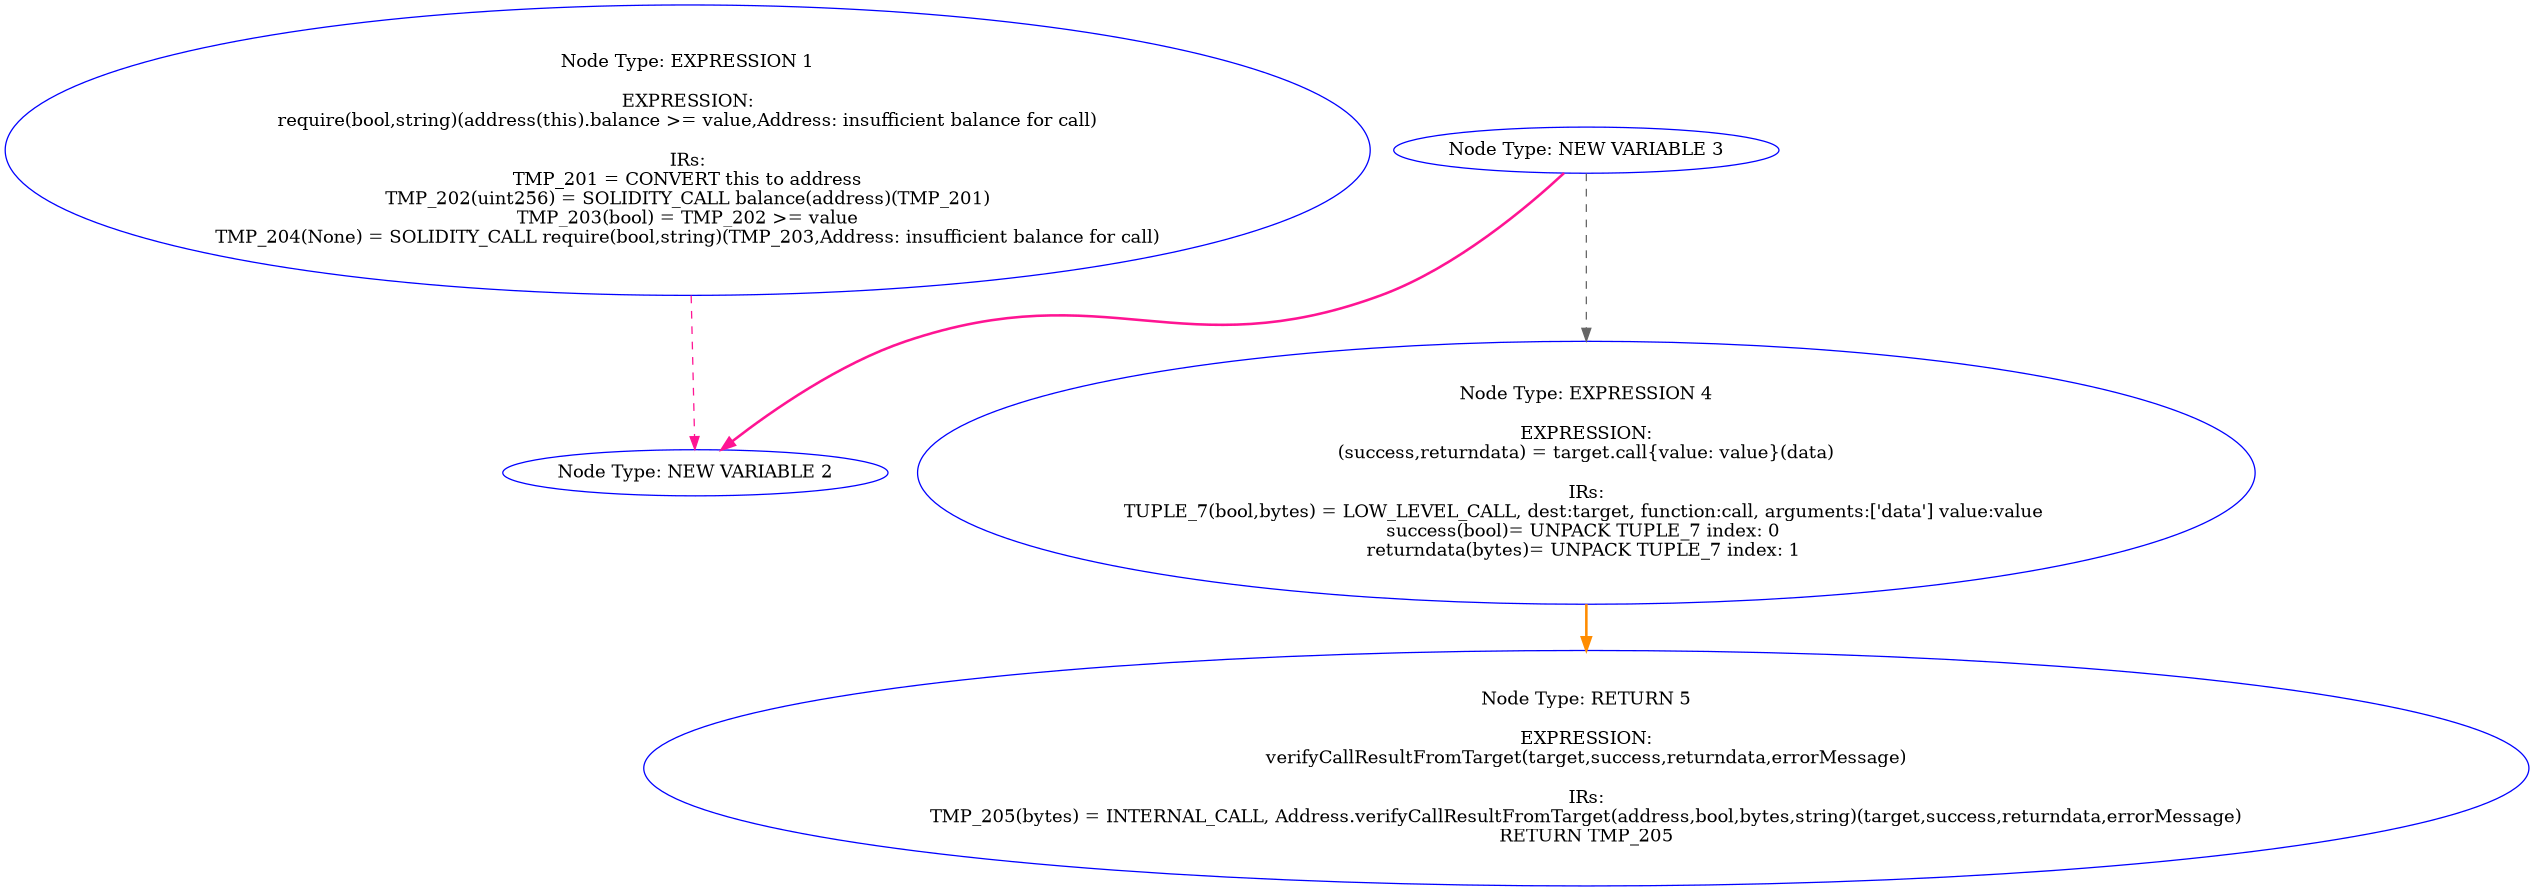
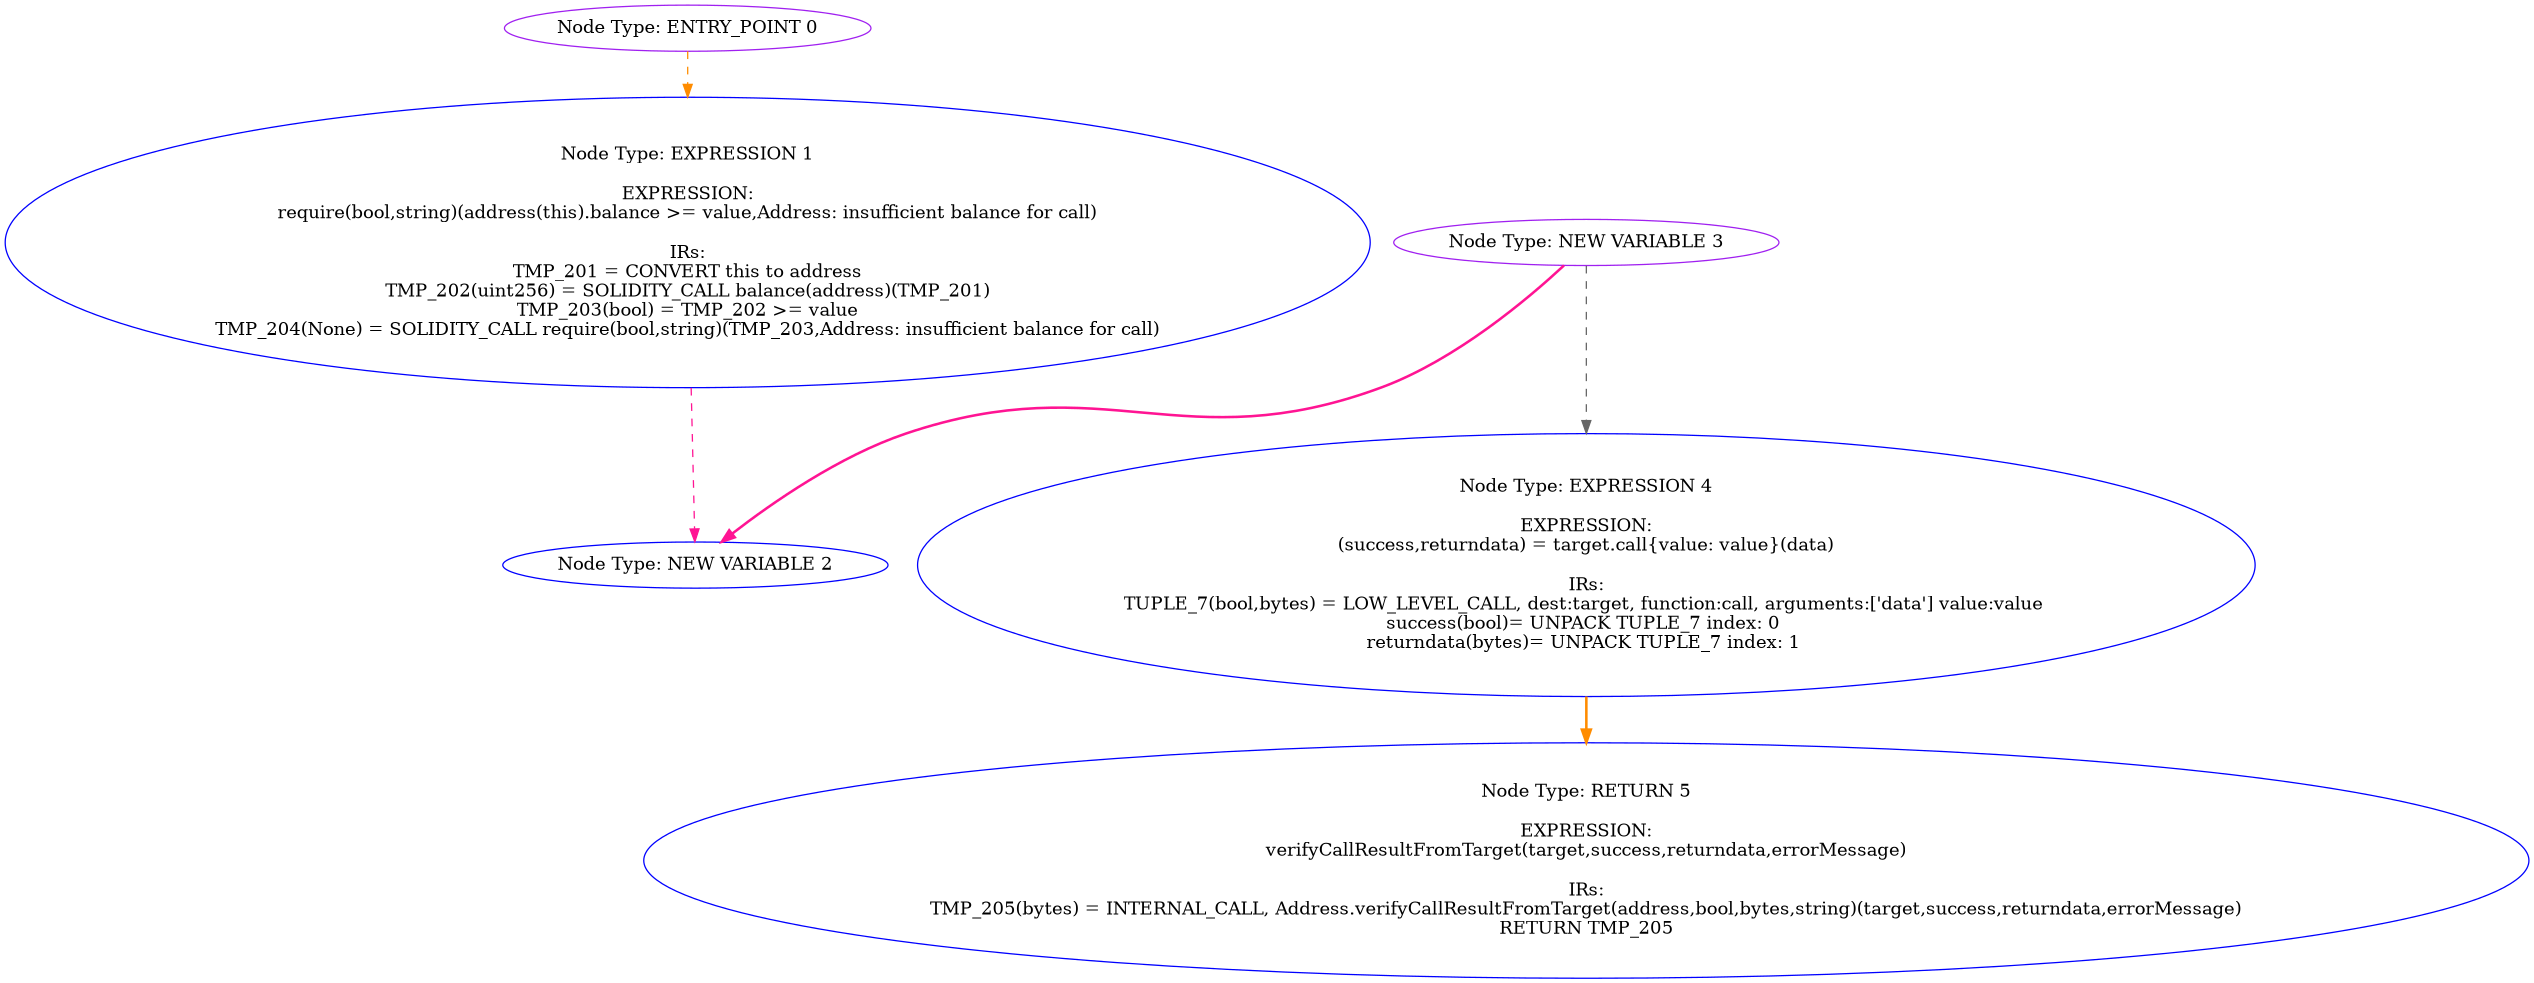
node "Node Type: ENTRY_POINT 0": added
node "Node Type: NEW VARIABLE 3": color blue -> purple
